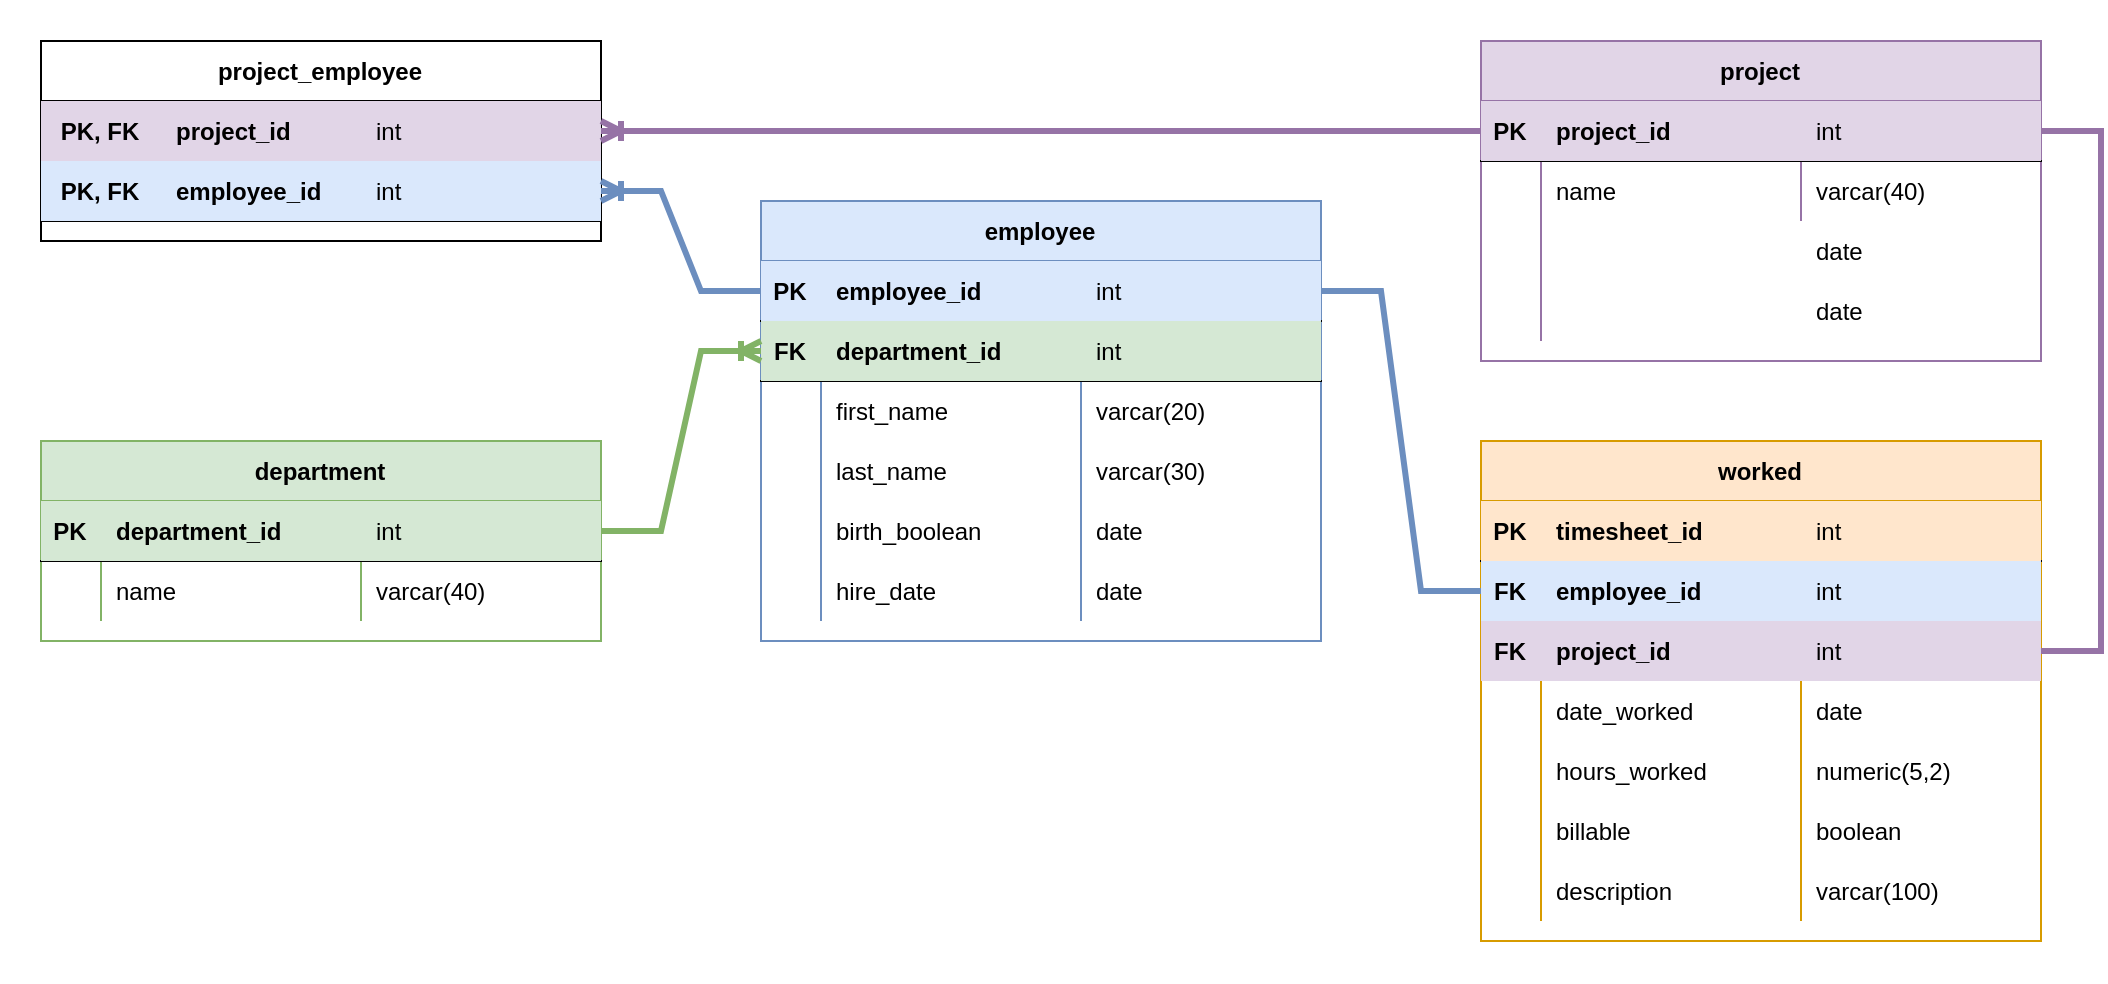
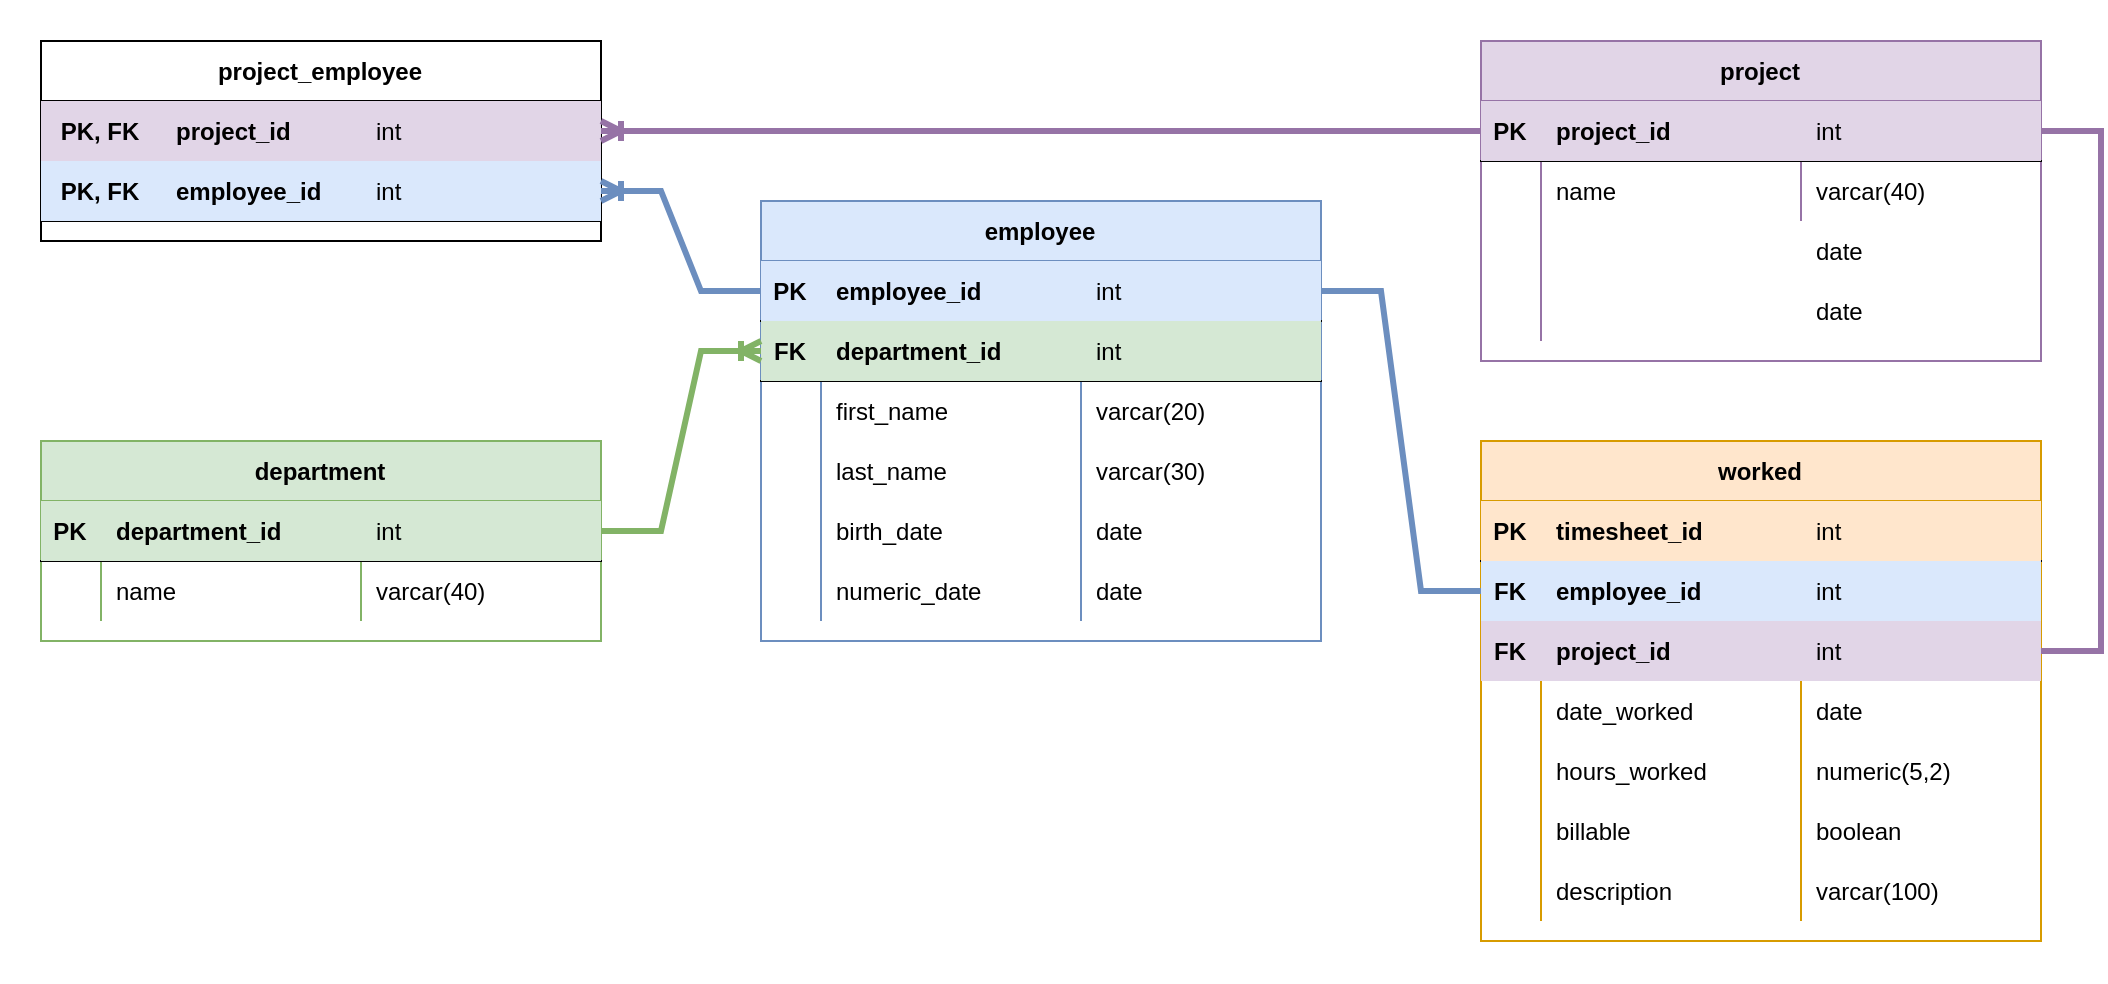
node "birth_boolean": label "birth_boolean" -> "birth_date"
node "hire_date": label "hire_date" -> "numeric_date"
